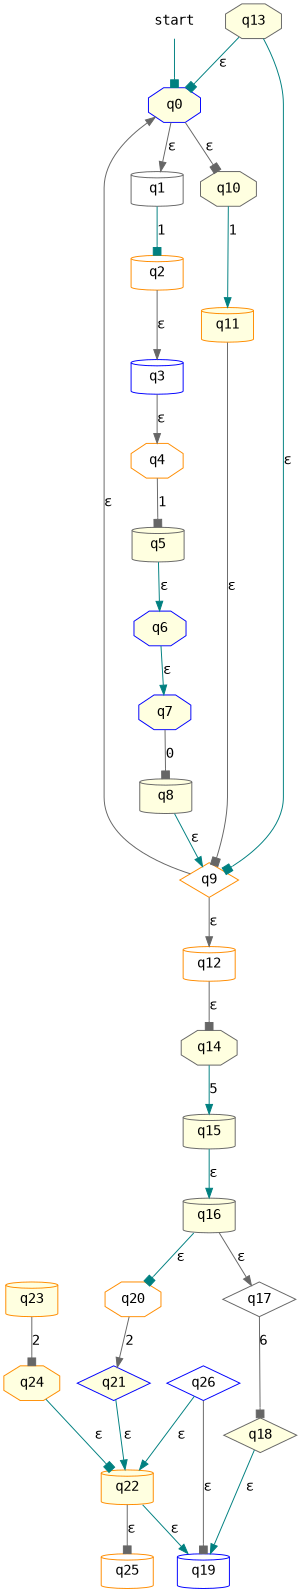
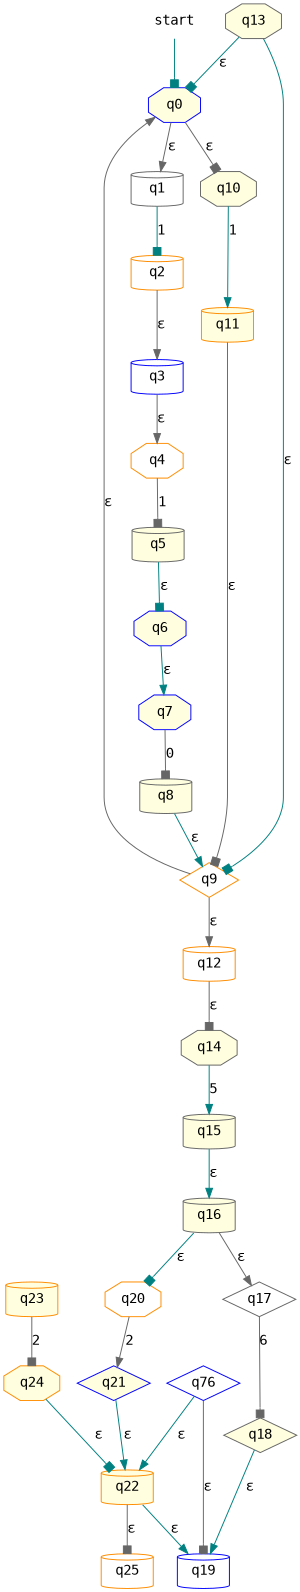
edge "q5" -> "q6": arrowhead normal -> box
node "q26": label "q26" -> "q76"
